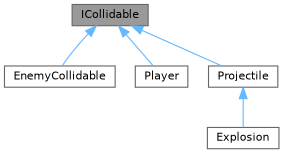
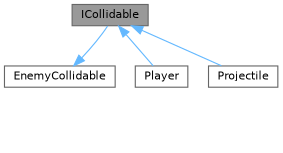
edge "EnemyCollidable" -> "ICollidable": reversed
node "Explosion": removed
